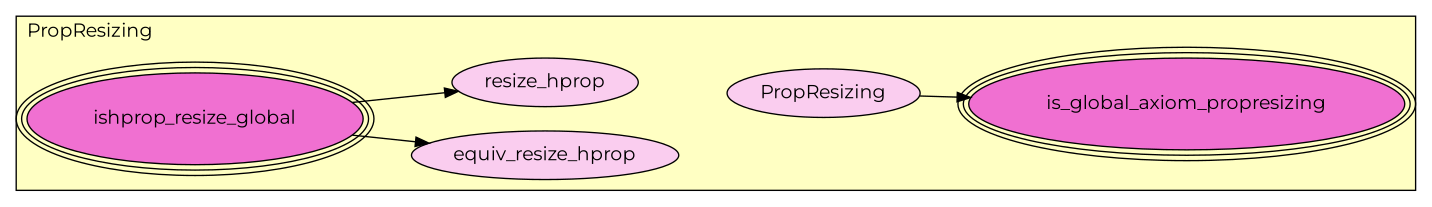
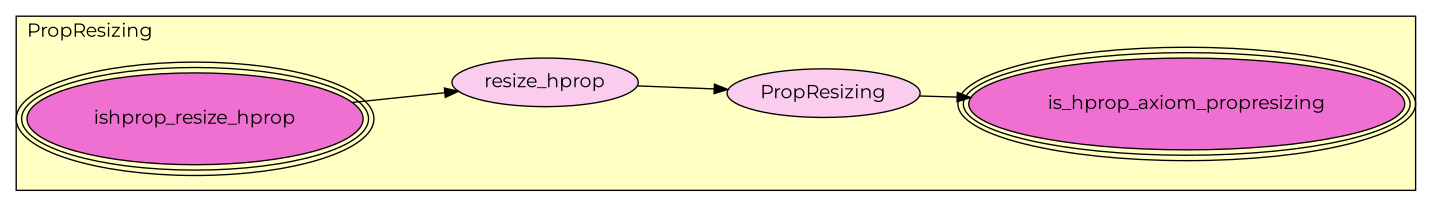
edge "resize_hprop" -> "PropResizing": added
node "is_global_axiom_propresizing": label "is_global_axiom_propresizing" -> "is_hprop_axiom_propresizing"
node "ishprop_resize_global": label "ishprop_resize_global" -> "ishprop_resize_hprop"
node "equiv_resize_hprop": removed
